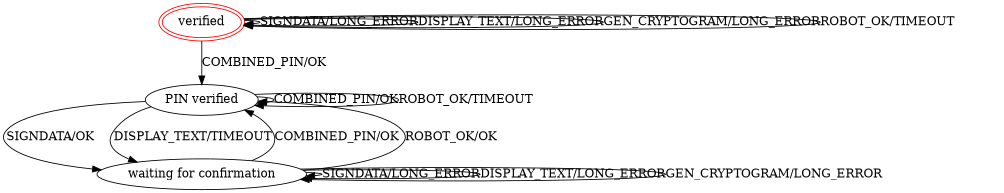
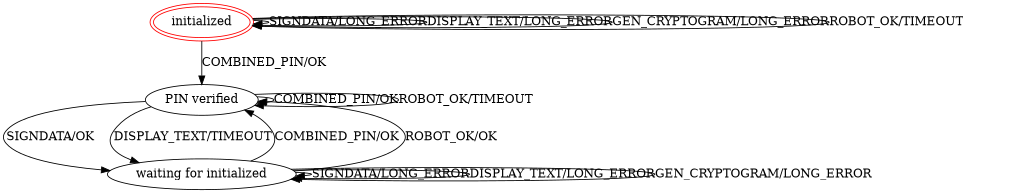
node "verified": label "verified" -> "initialized"
node "waiting for confirmation": label "waiting for confirmation" -> "waiting for initialized"
